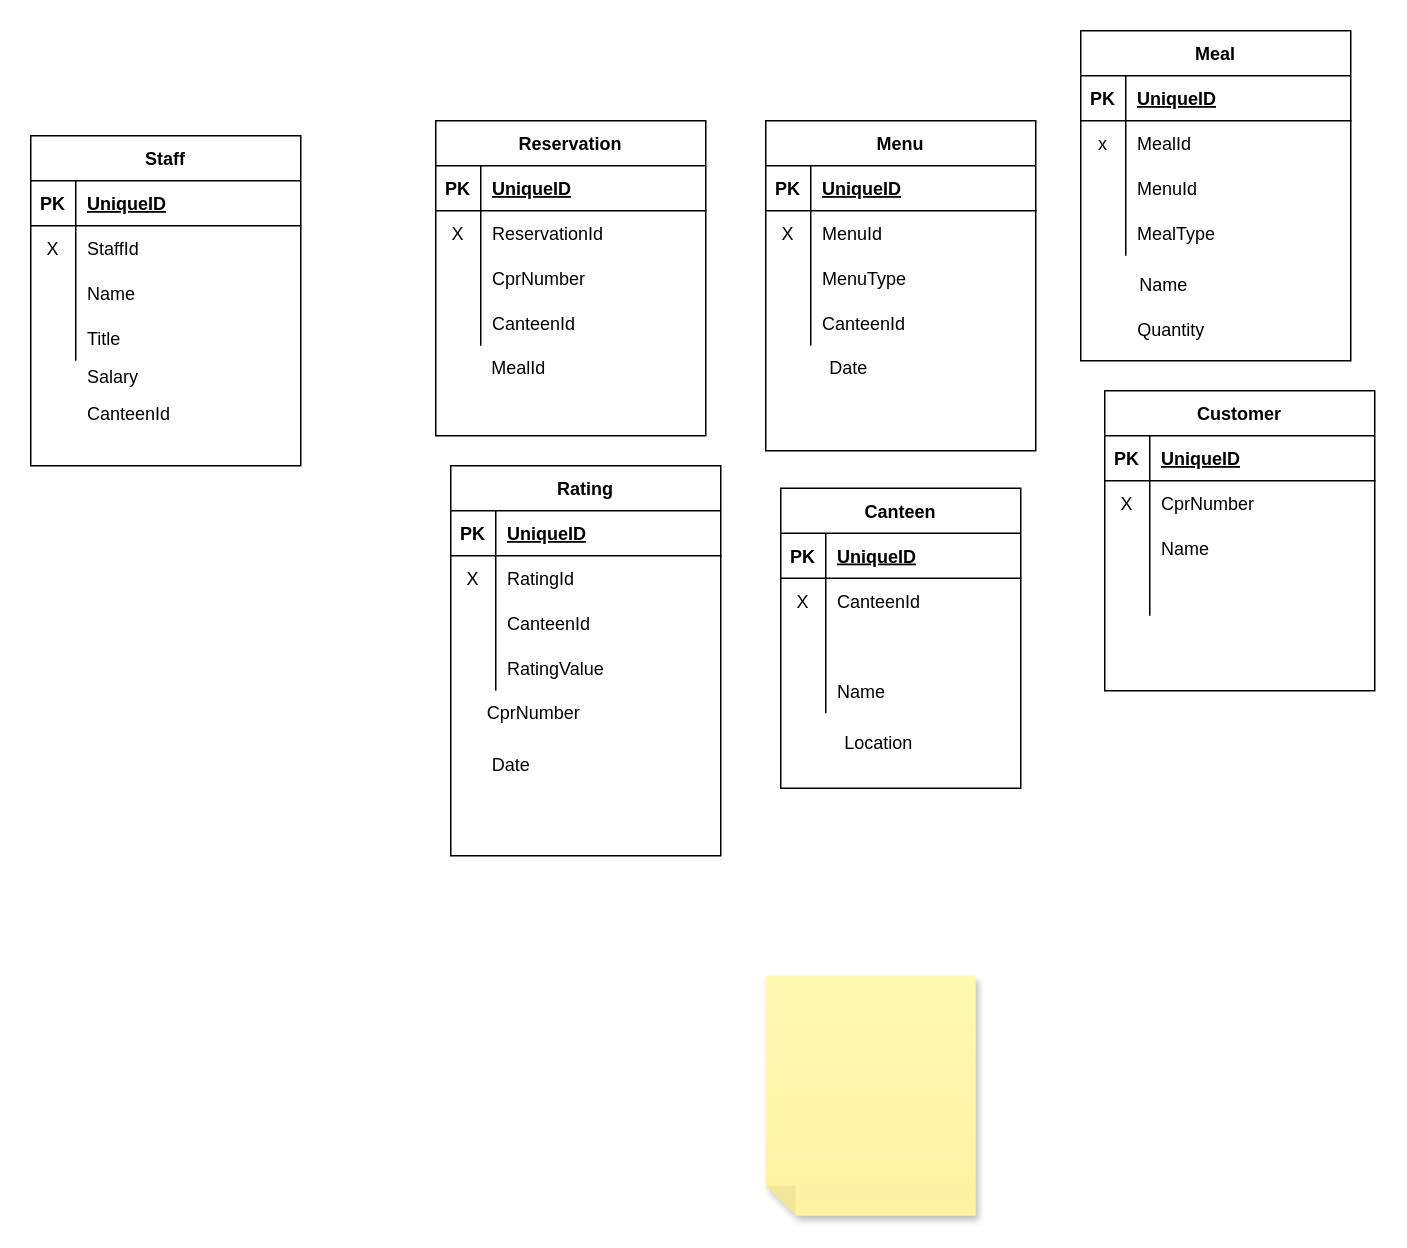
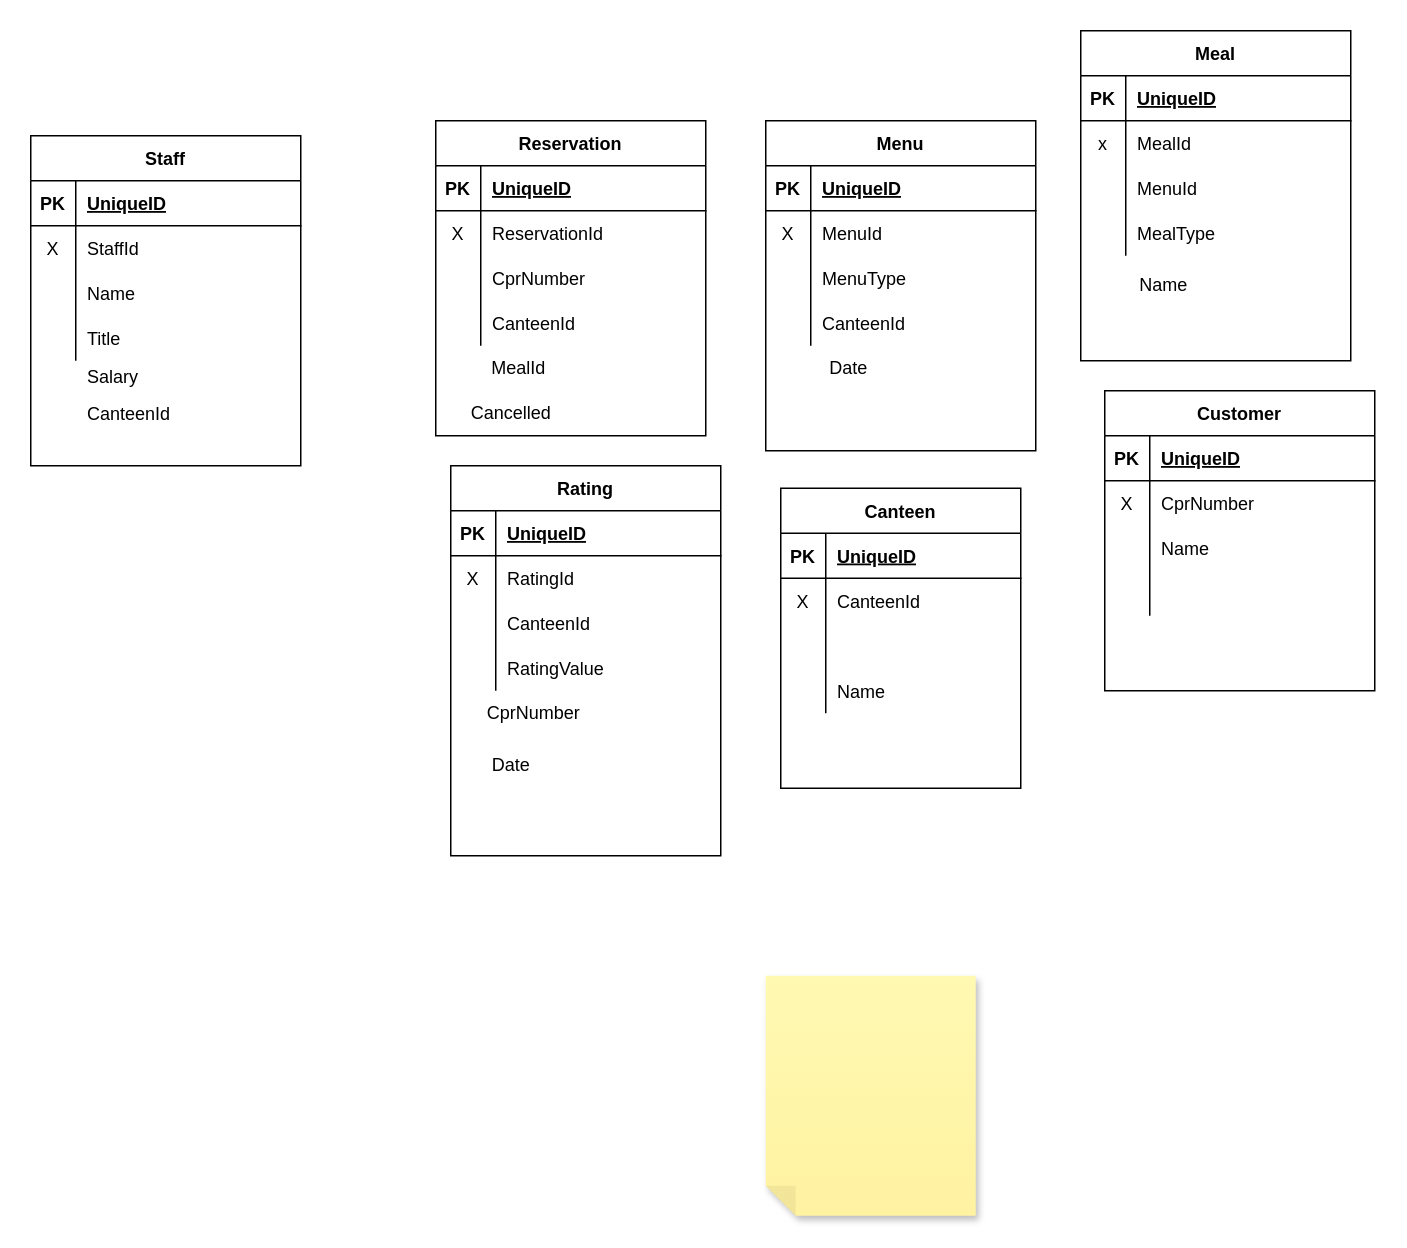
node "Quantity": removed
node "Cancelled": added
node "Location": removed
